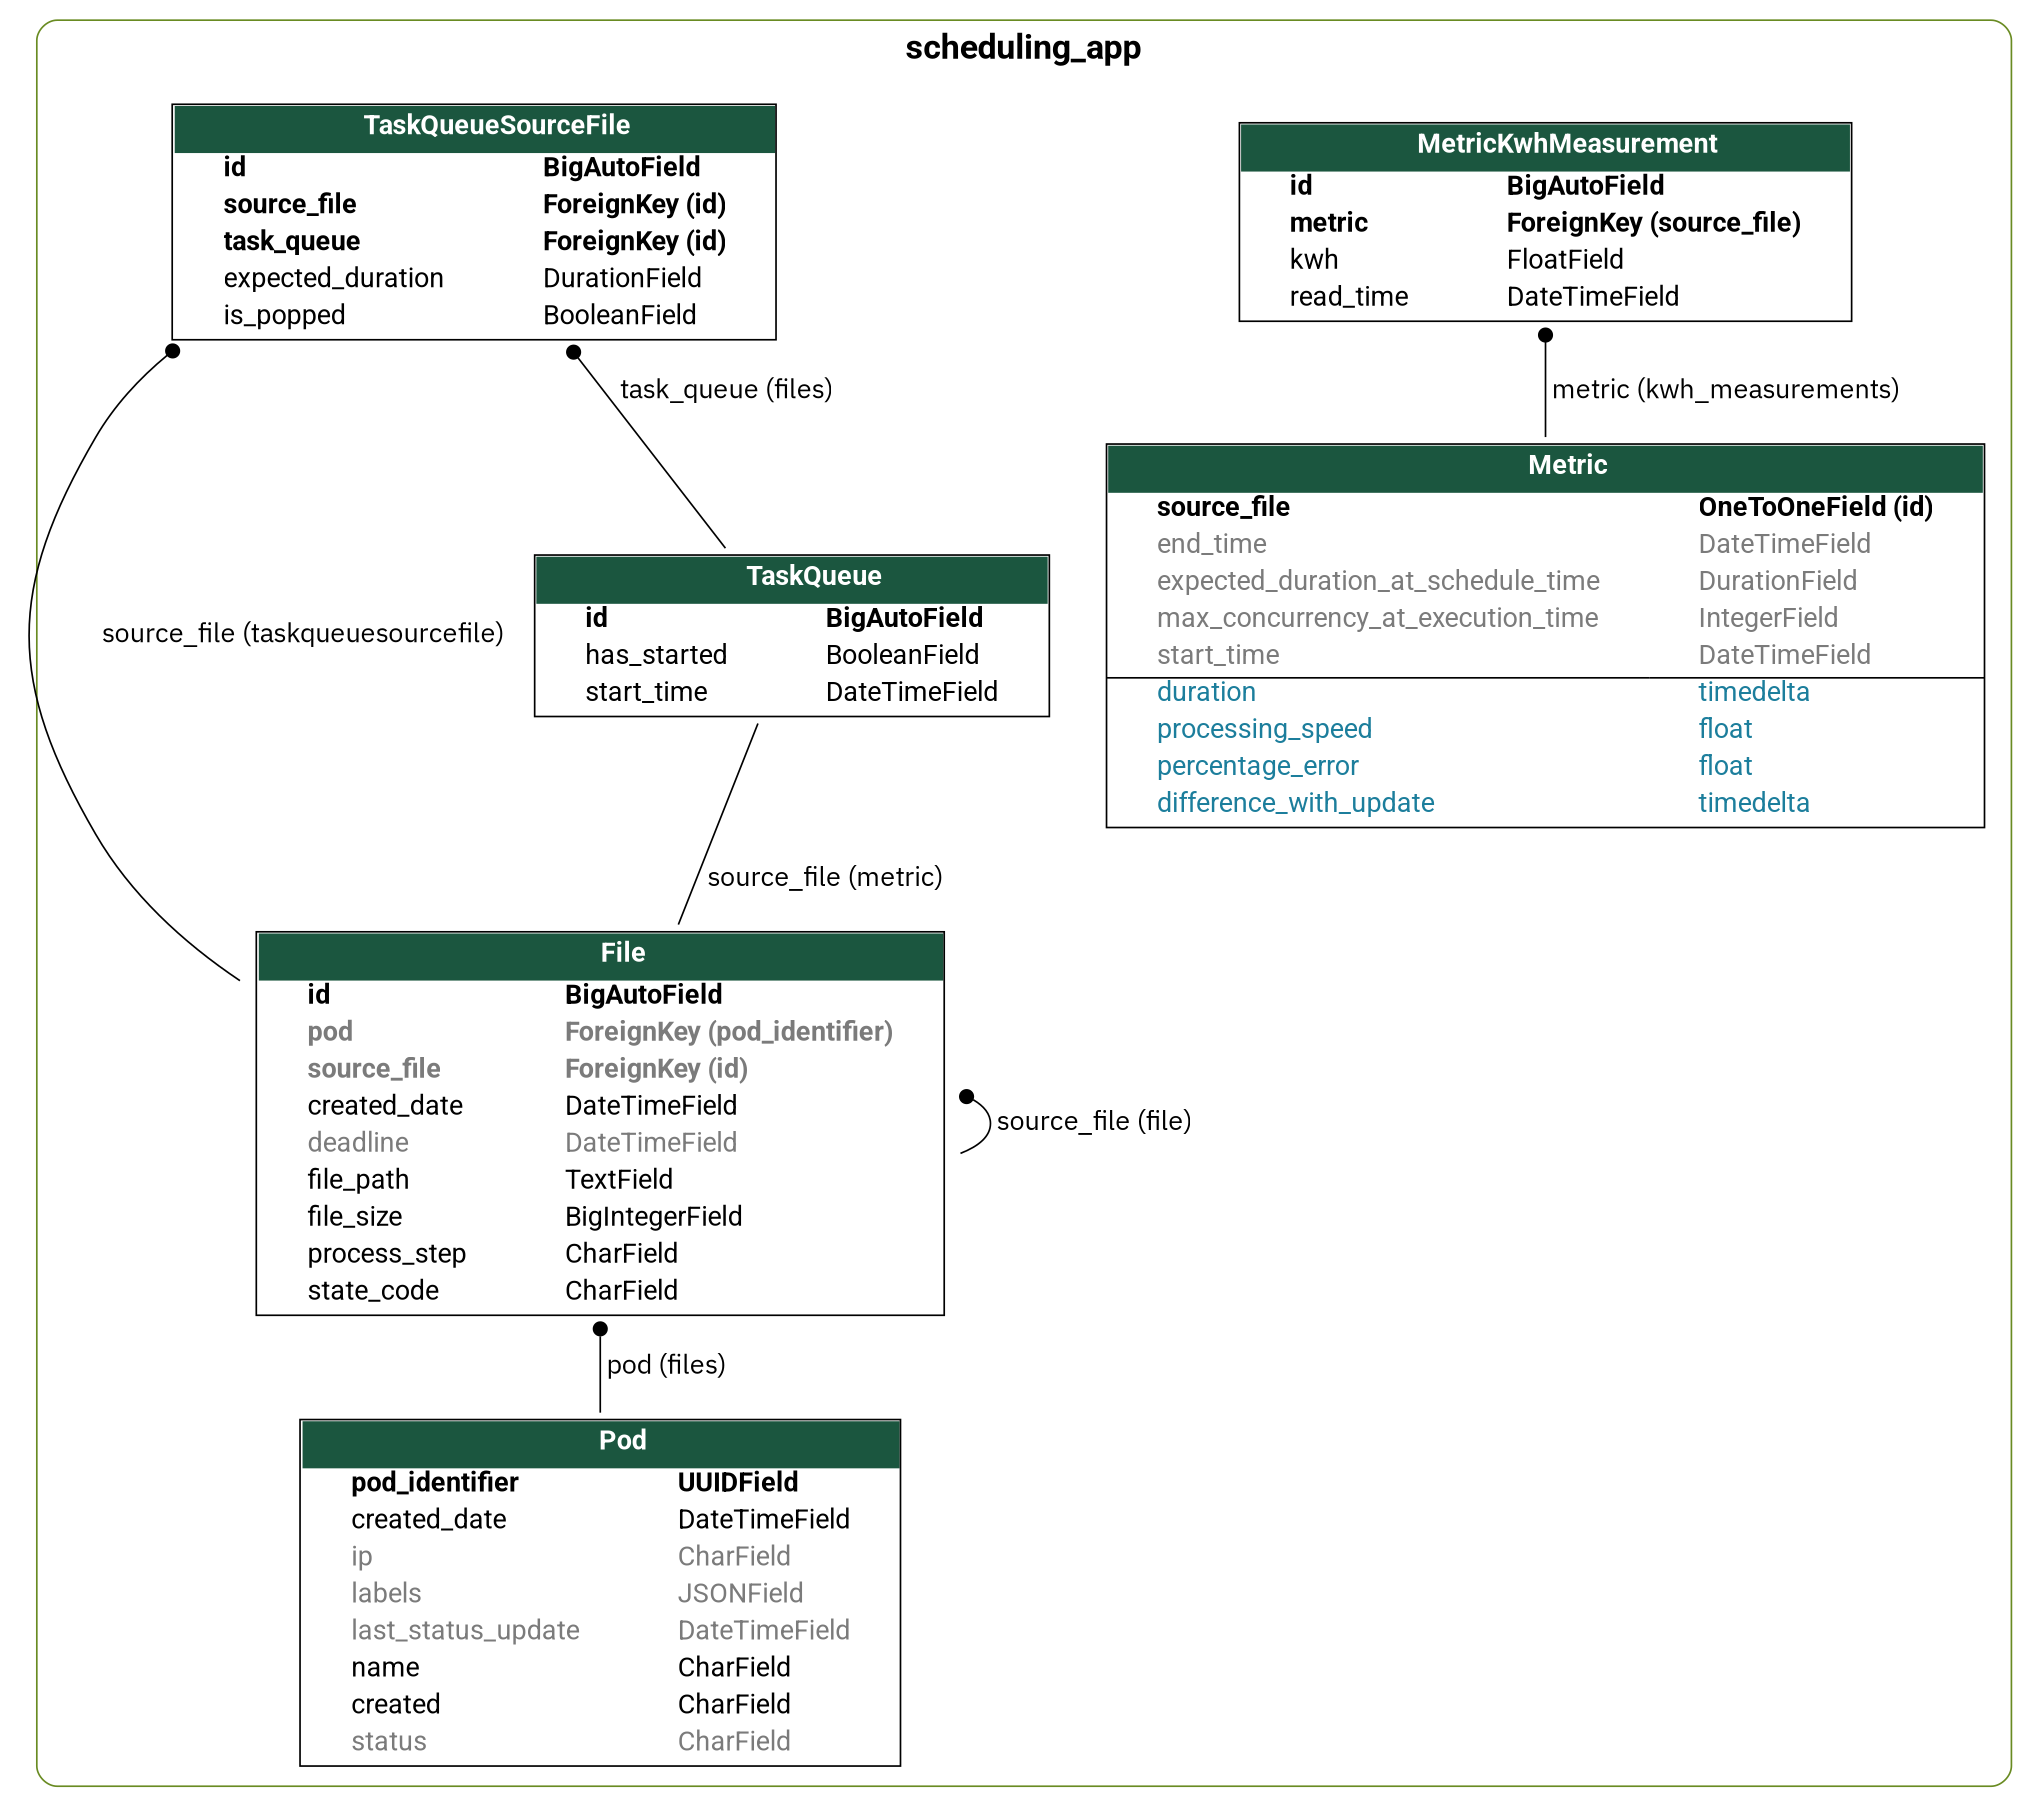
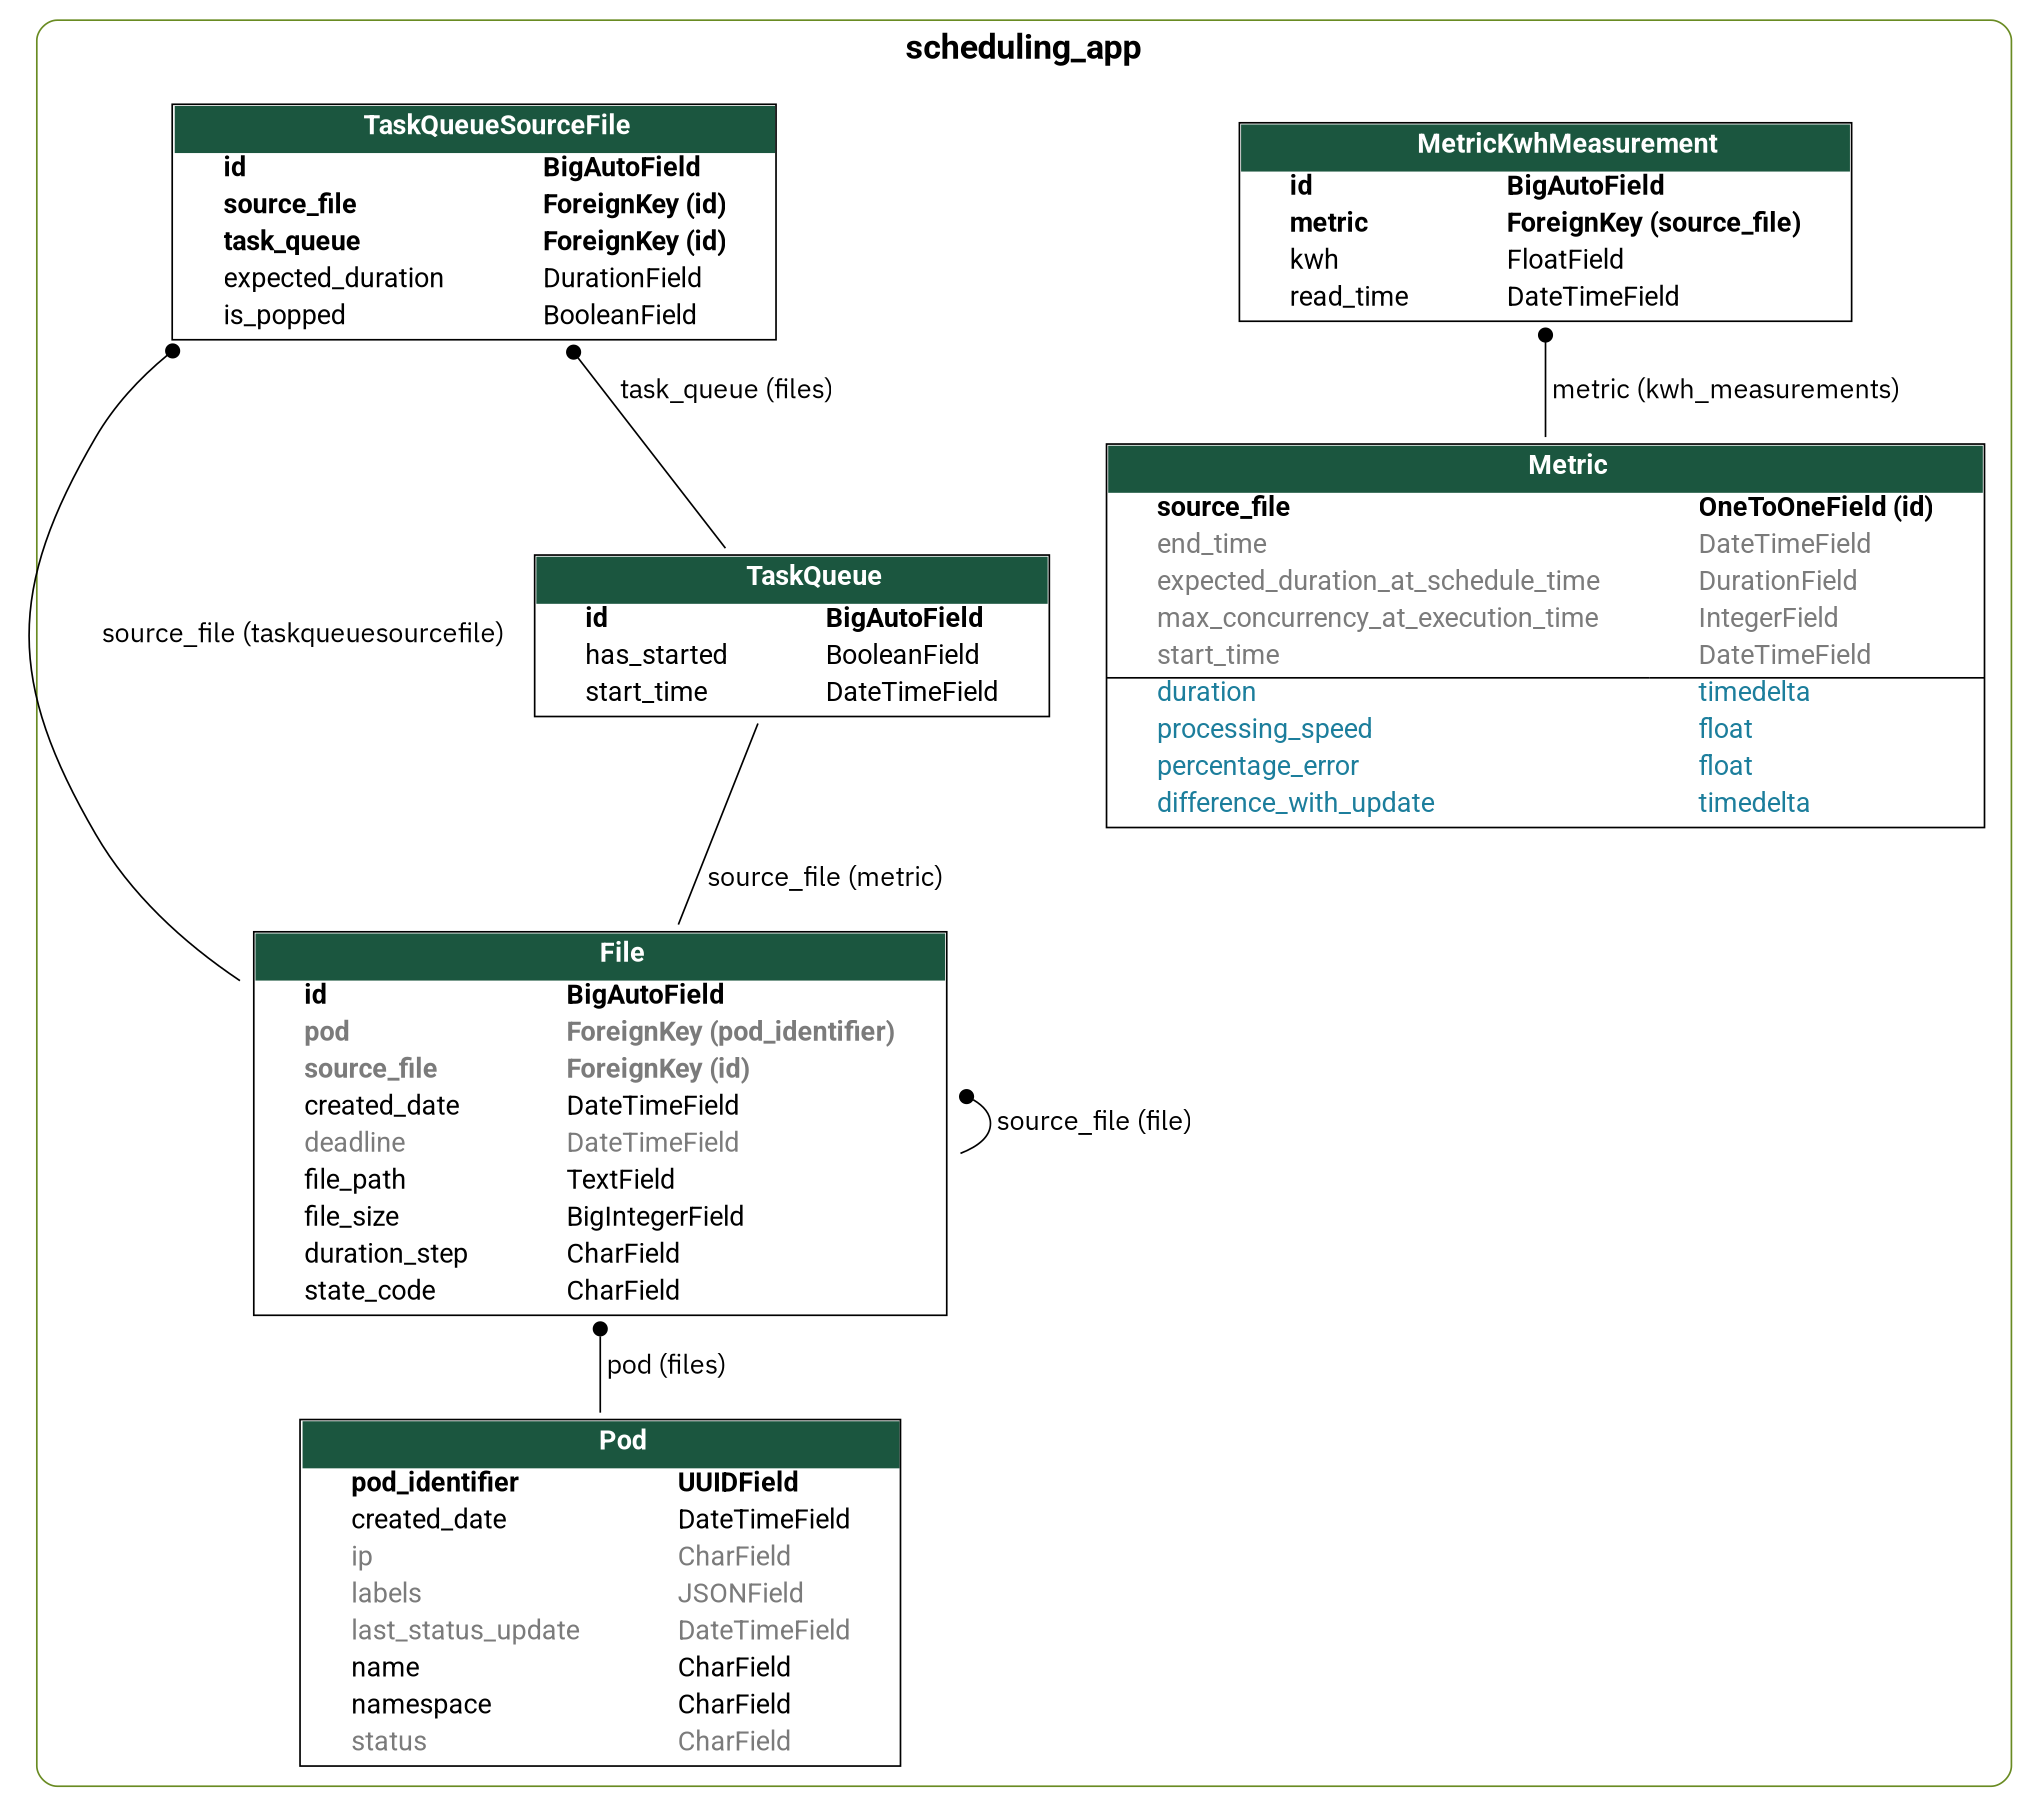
node "File": text "process_step" -> "duration_step"
node "Pod": text "created" -> "namespace"
